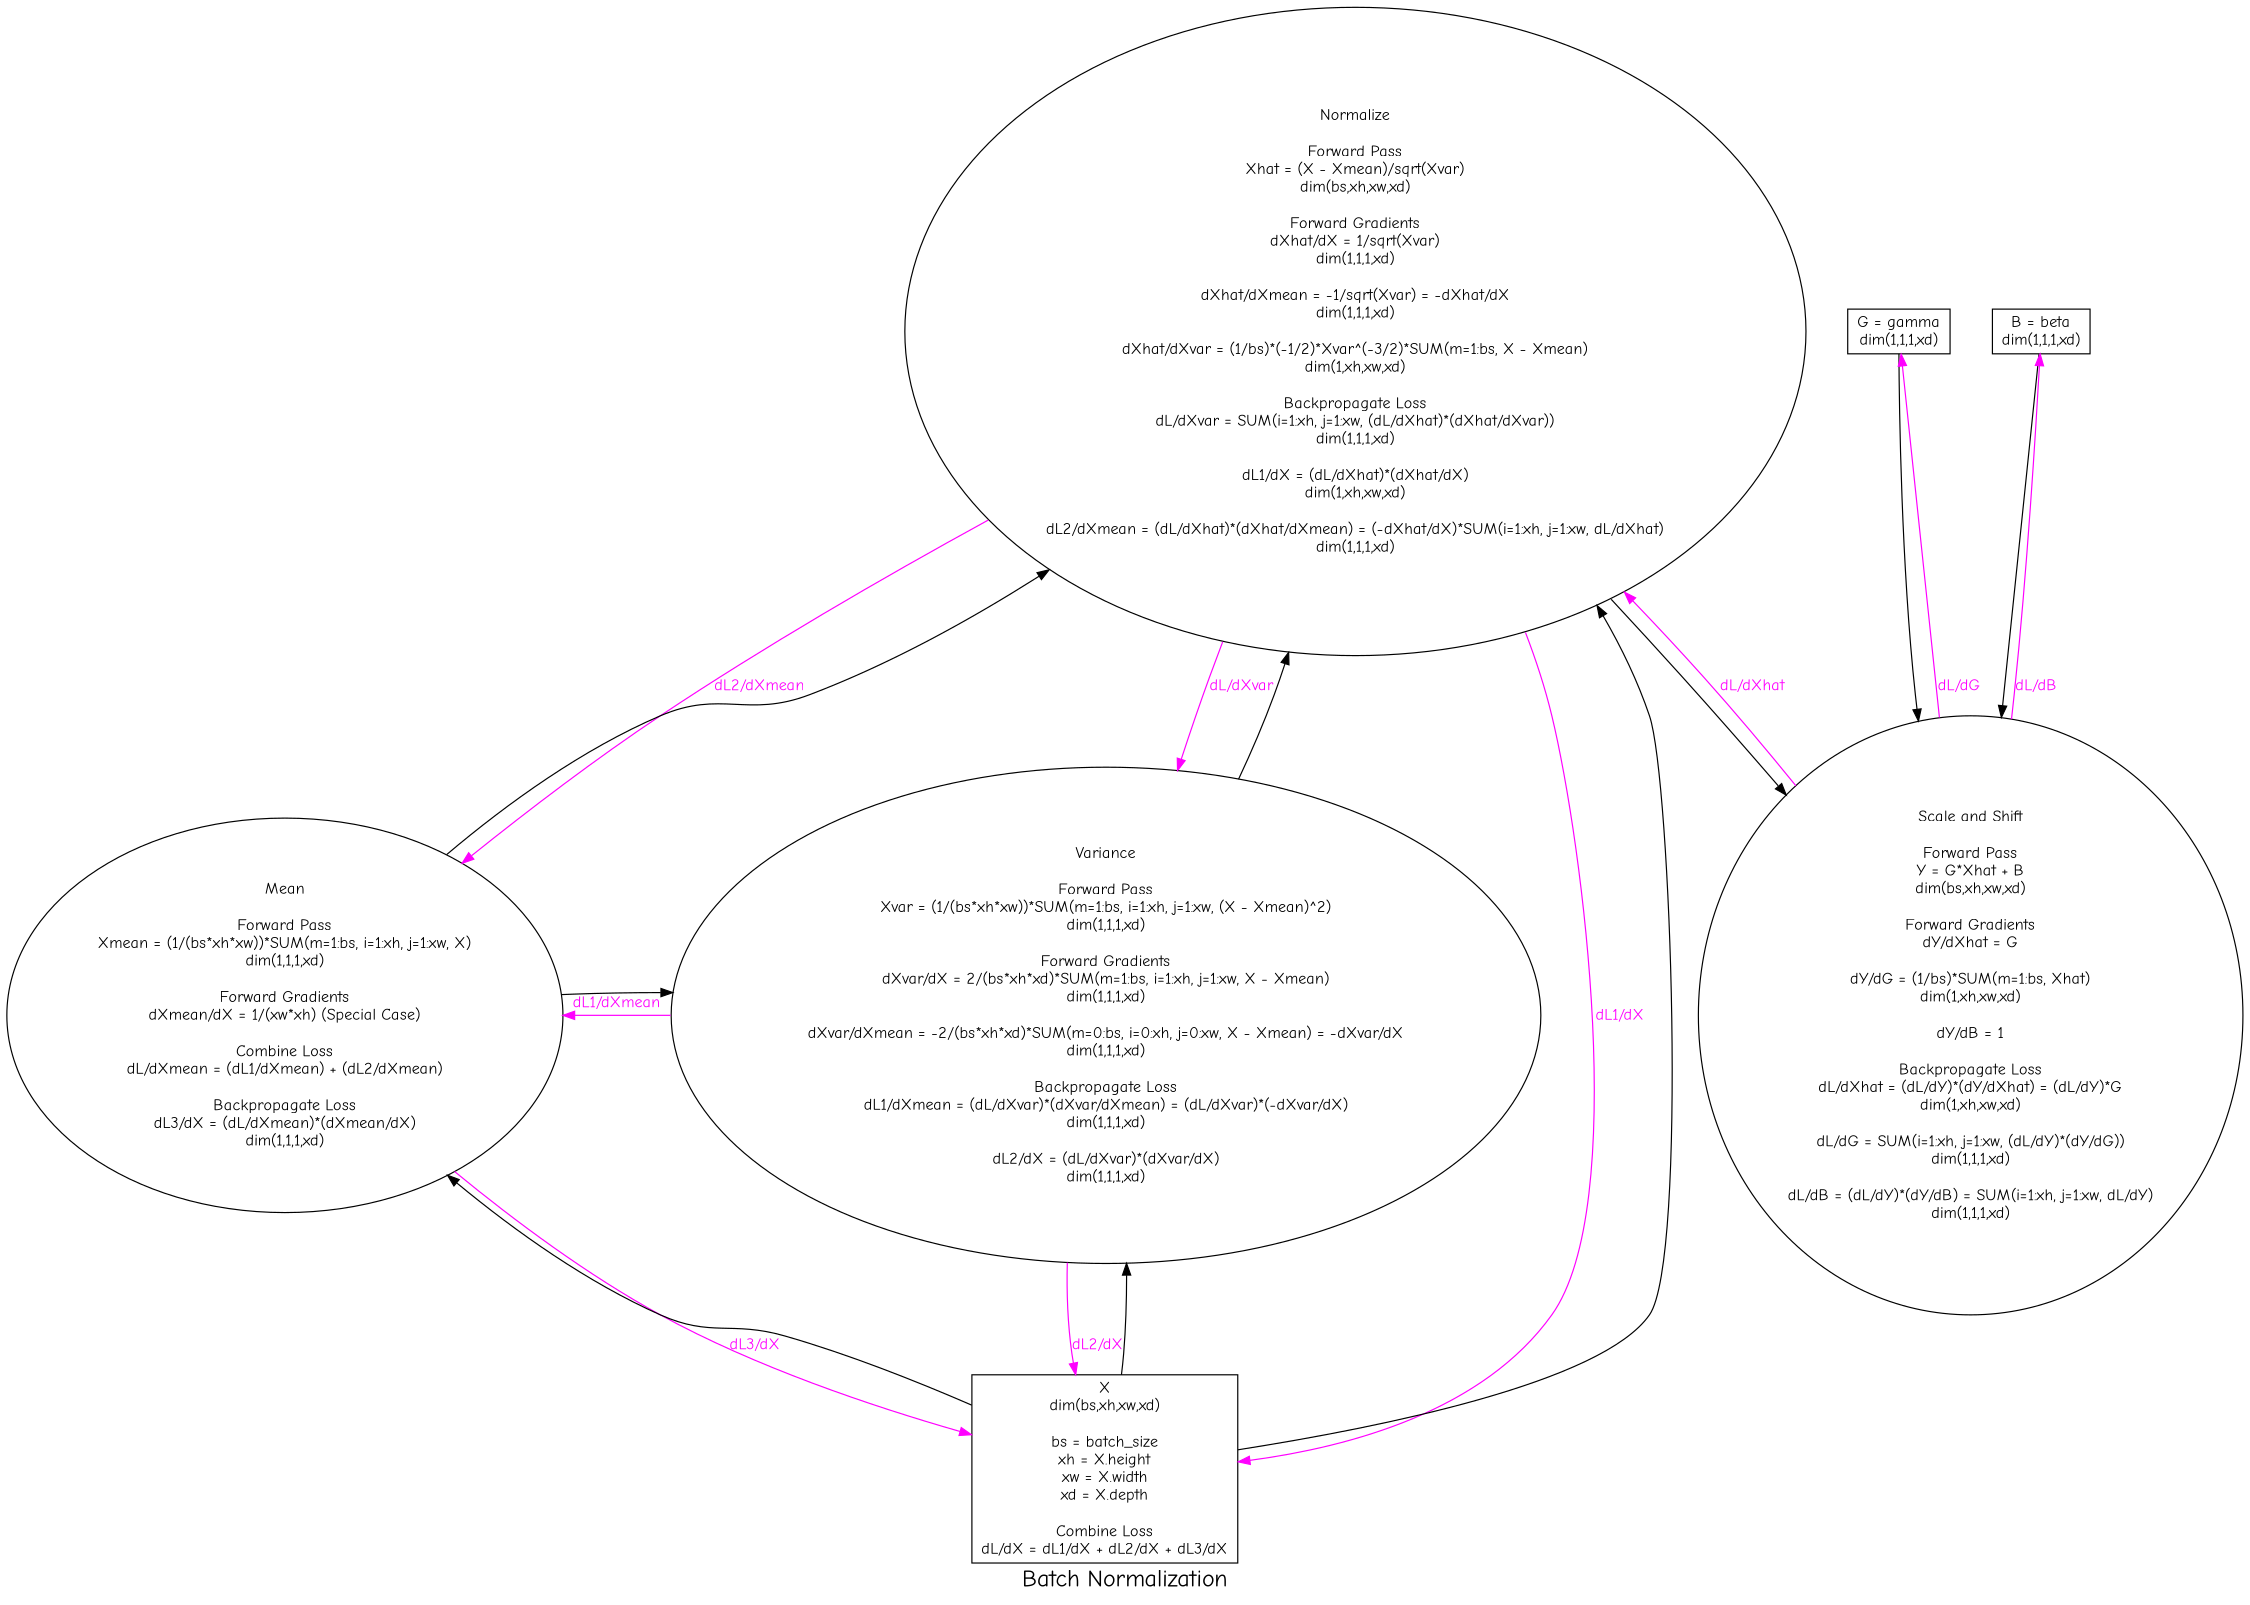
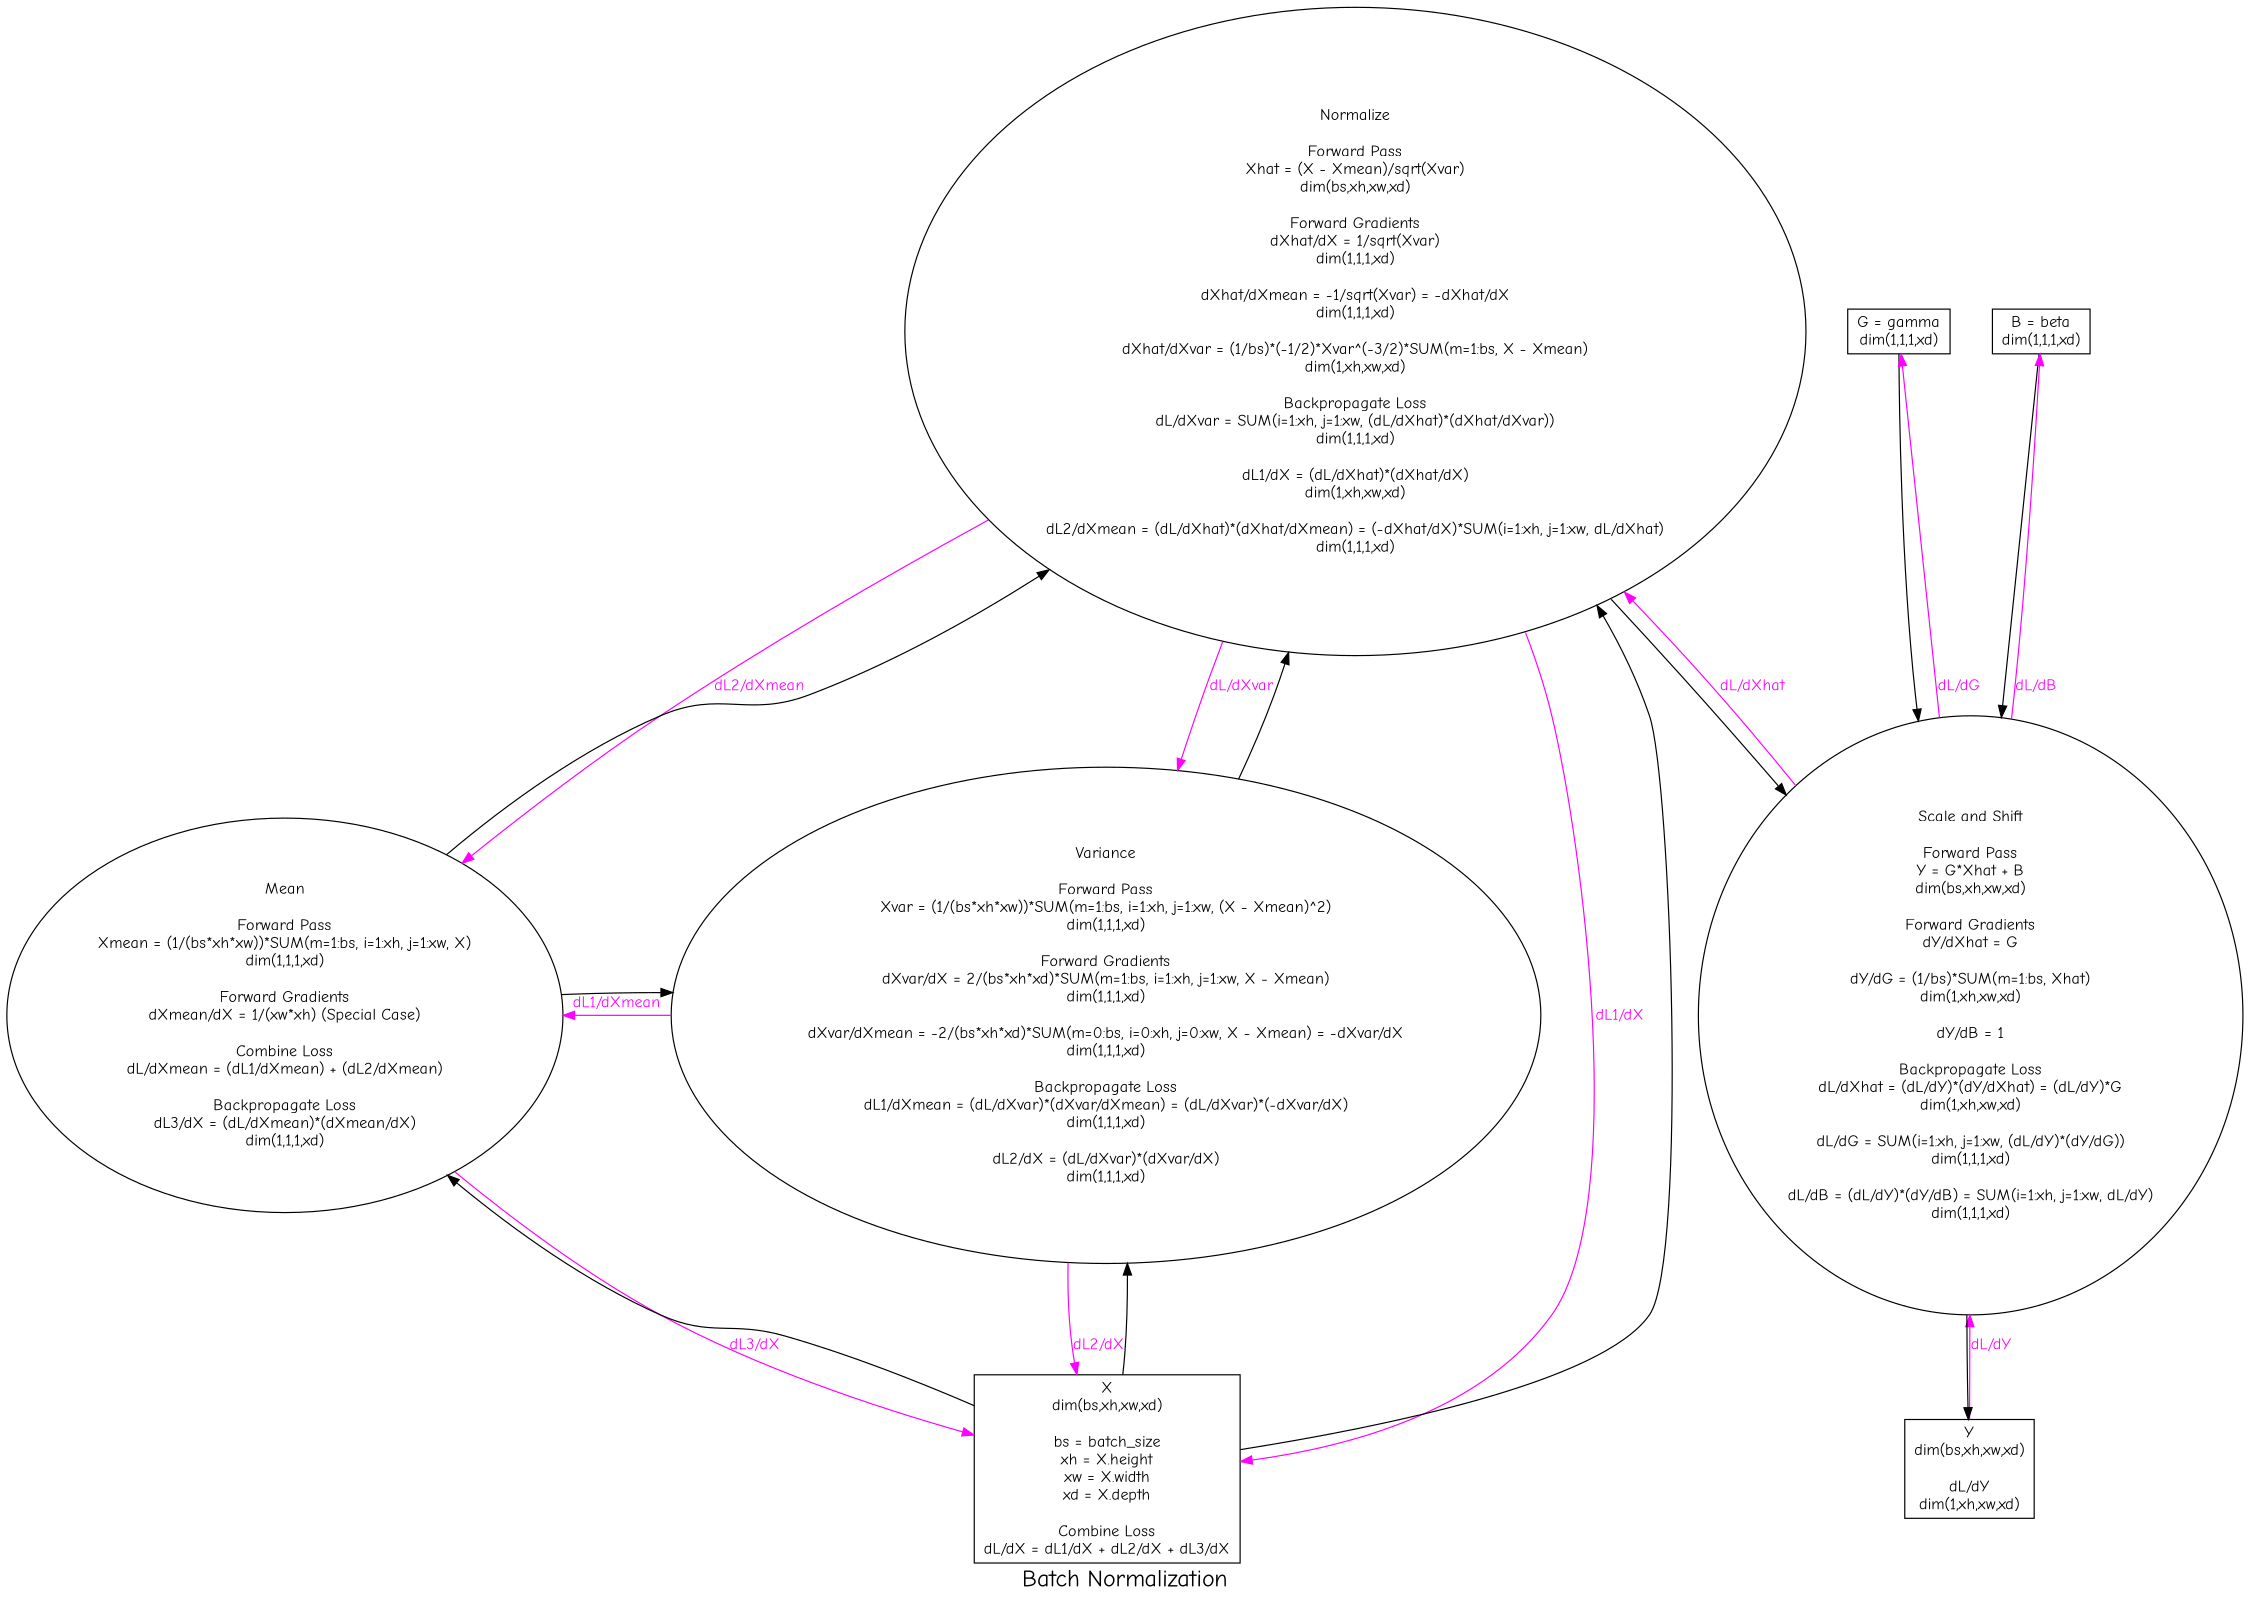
node "Y dim(bs,xh,xw,xd) dL/dY dim(1,xh,xw,xd)": added
